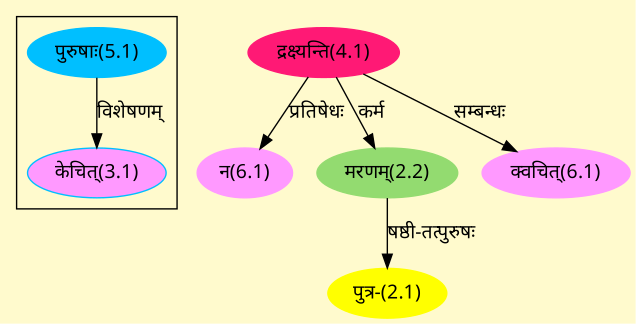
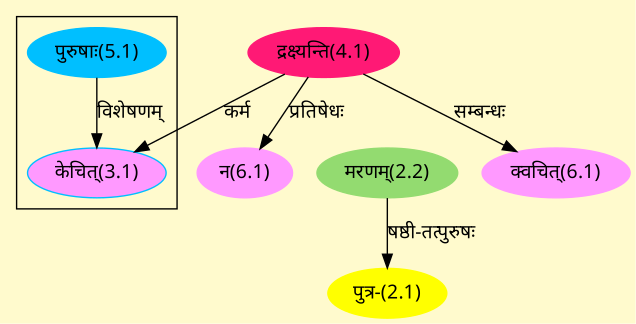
edge "द्रक्ष्यन्ति(4.1)" -> "मरणम्(2.2)": now "द्रक्ष्यन्ति(4.1)" -> "केचित्(3.1)"
